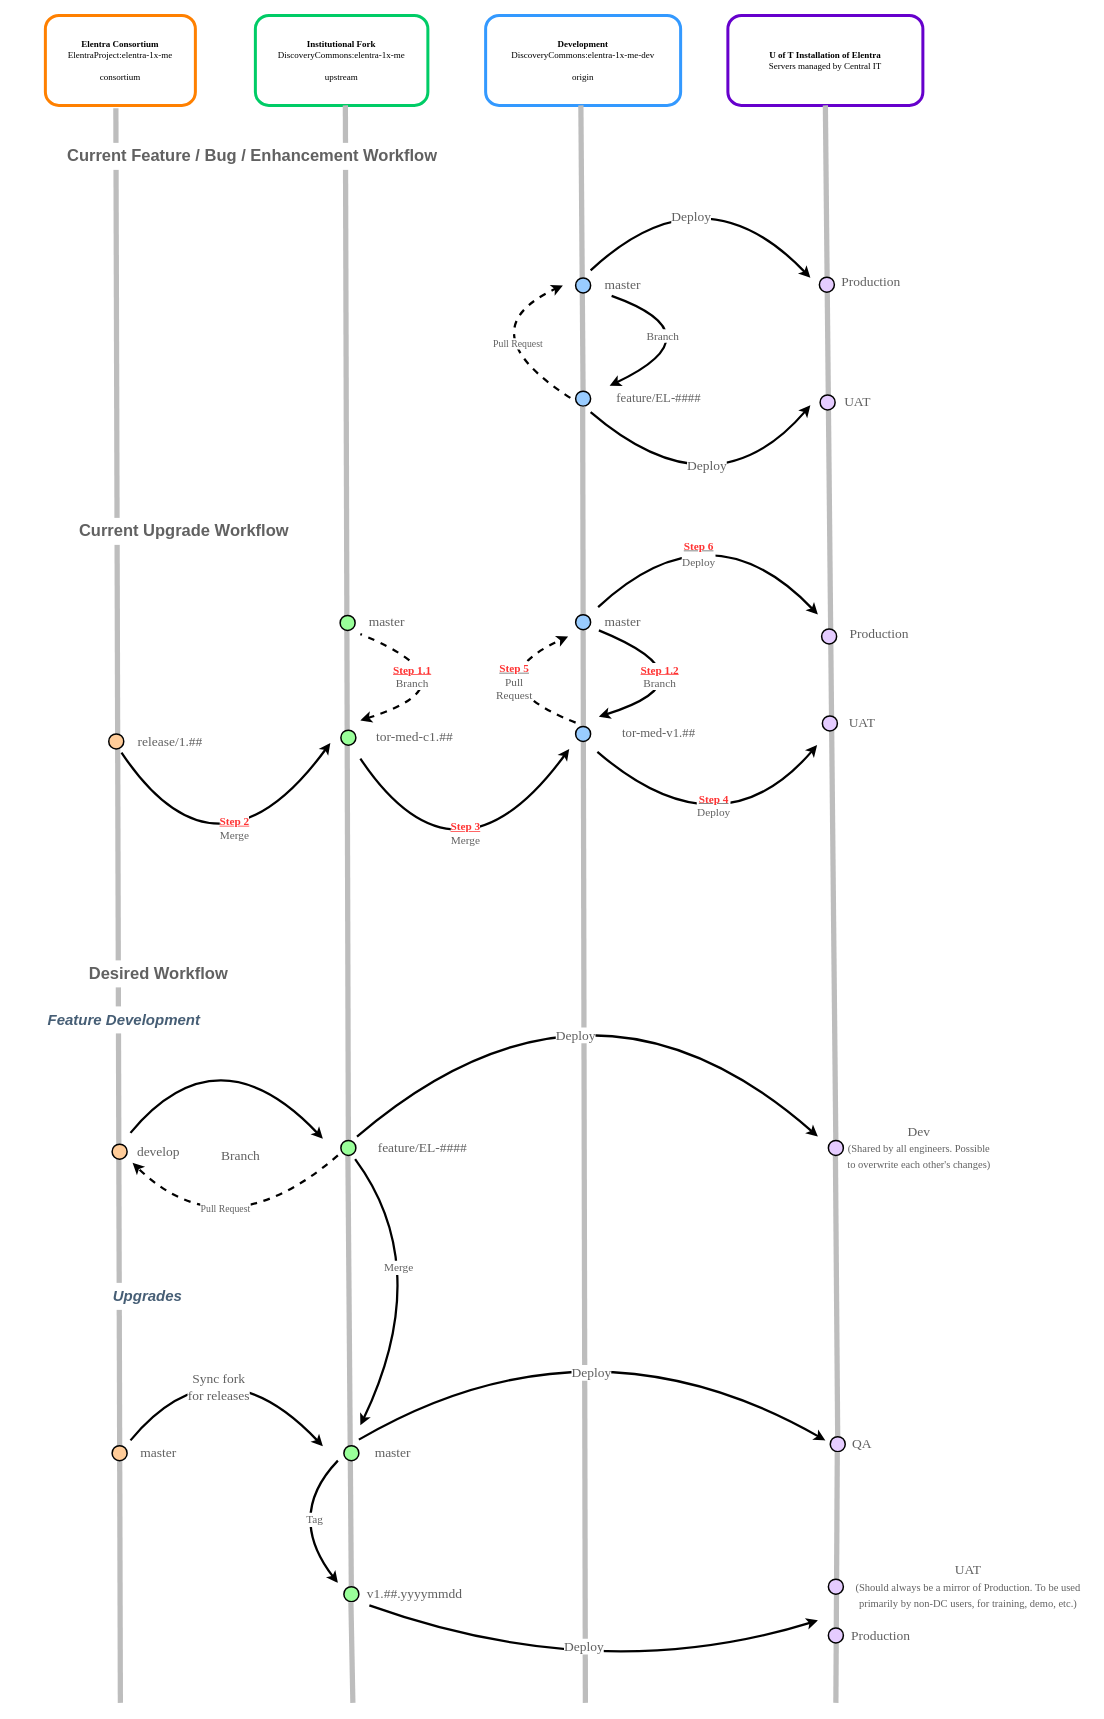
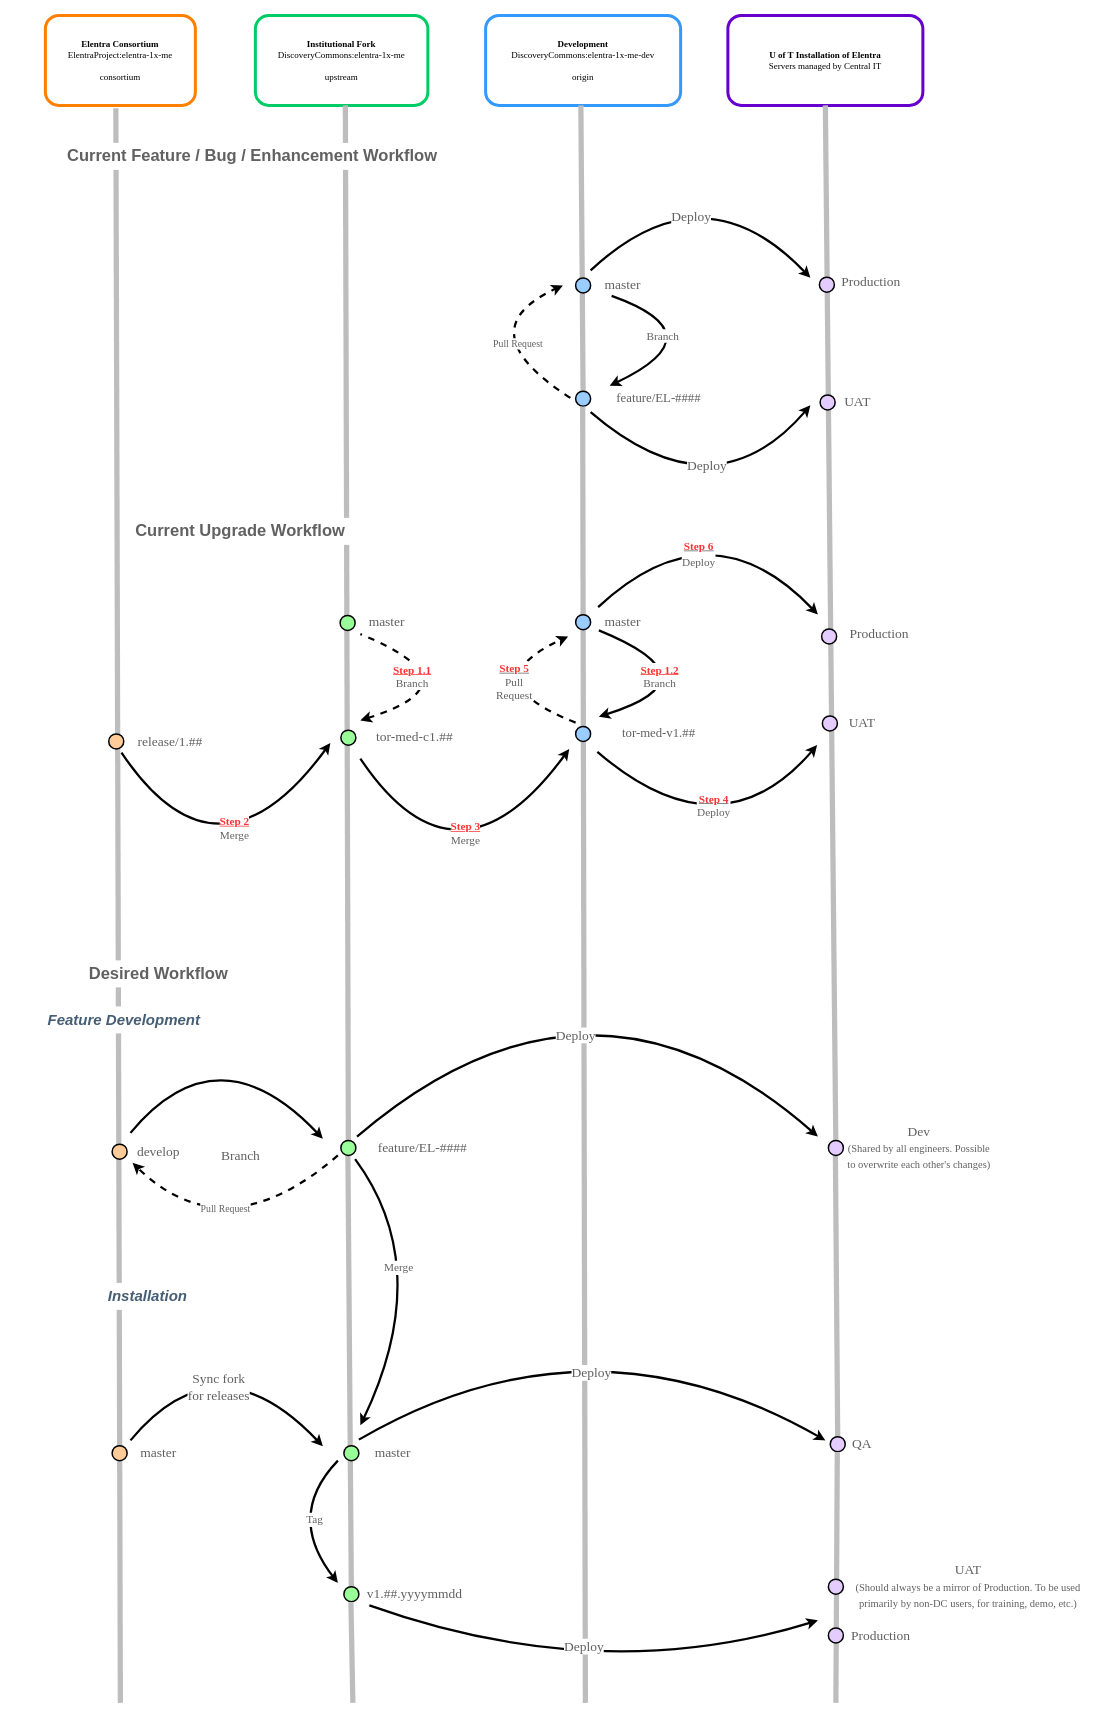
node "Current Upgrade Workflow": moved (184, 531) -> (240, 531)
node "Upgrades": label "Upgrades" -> "Installation"
